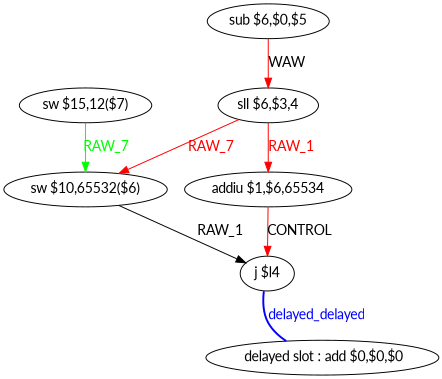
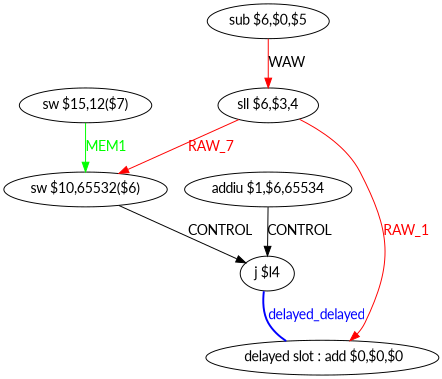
edge "sll $6,$3,4" -> "addiu $1,$6,65534": now "sll $6,$3,4" -> "delayed slot : add $0,$0,$0"
edge "sw $15,12($7)" -> "sw $10,65532($6)": label "RAW_7" -> "MEM1"
edge "addiu $1,$6,65534" -> "j $l4": color red -> black
edge "sw $10,65532($6)" -> "j $l4": label "RAW_1" -> "CONTROL"
